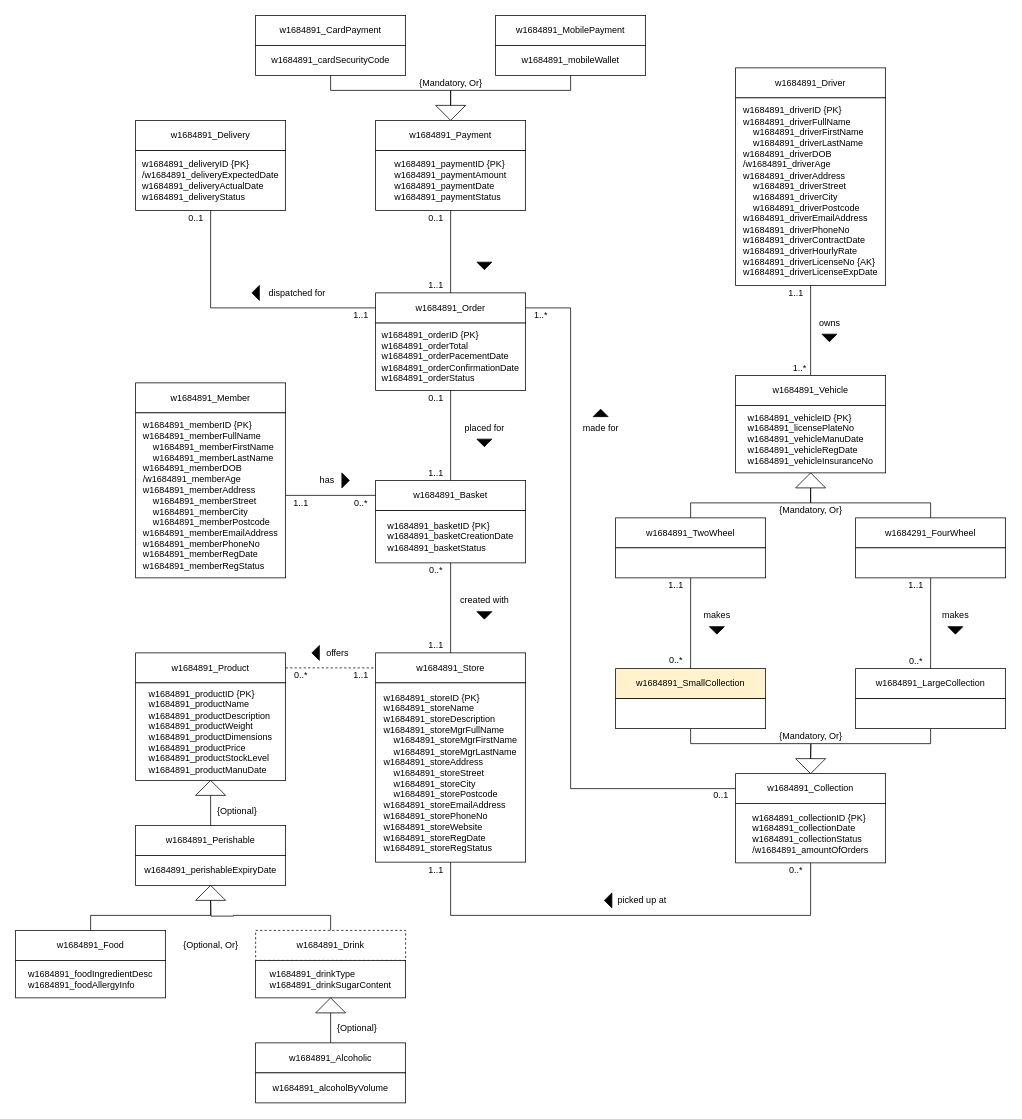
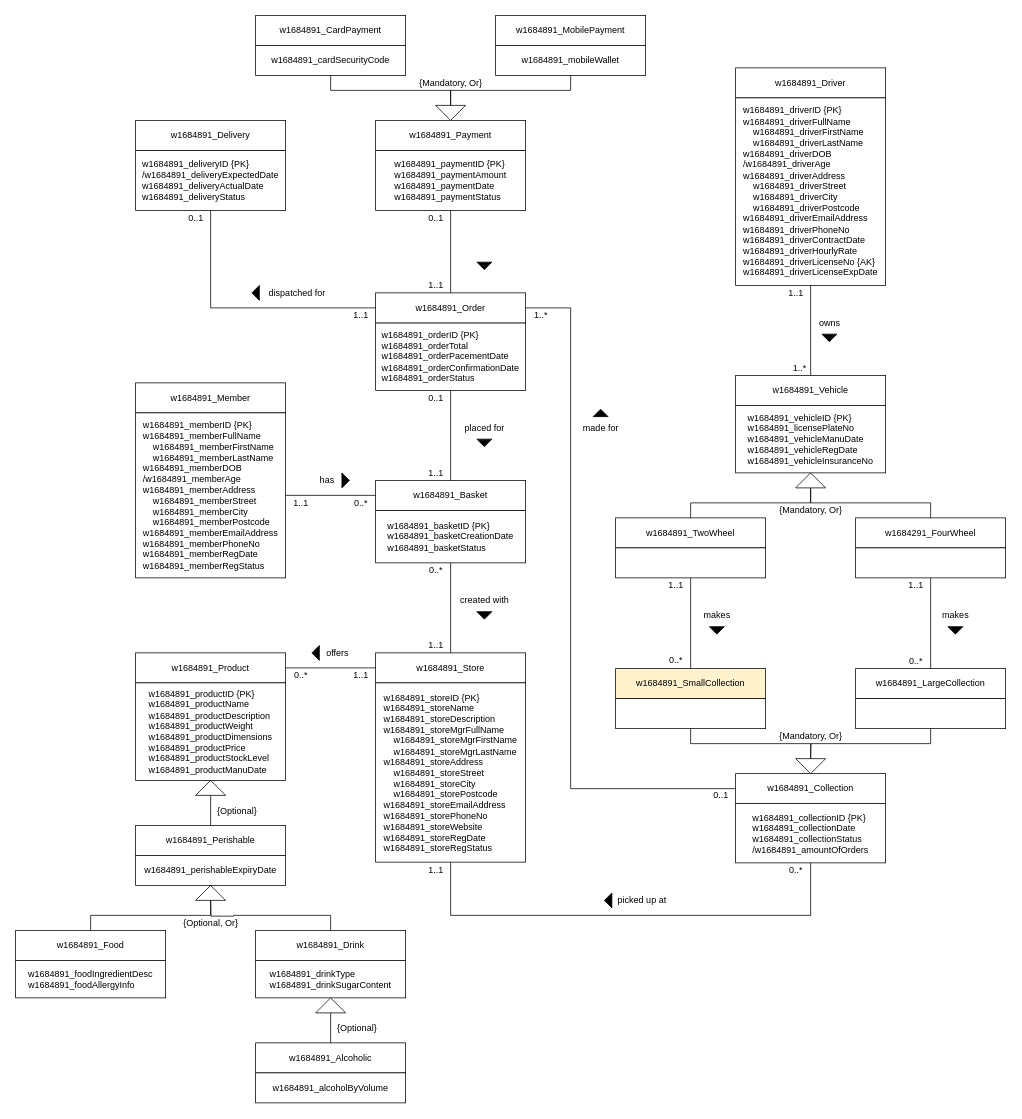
edge "w1684891_Product" -- "w1684891_Store": style dashed -> solid
node "{Optional, Or}": moved (210, 945) -> (210, 923)
node "w1684891_Drink": style dashed -> solid
